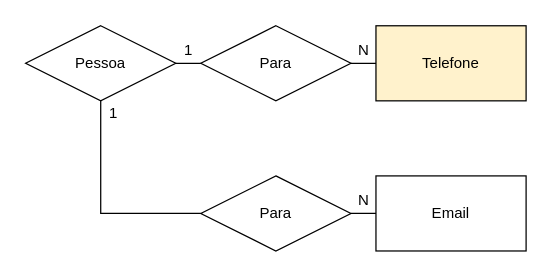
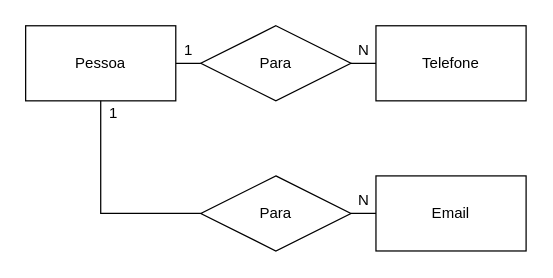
node "Pessoa": shape diamond -> rectangle
node "Telefone": fillcolor #fff2cc -> #ffffff
